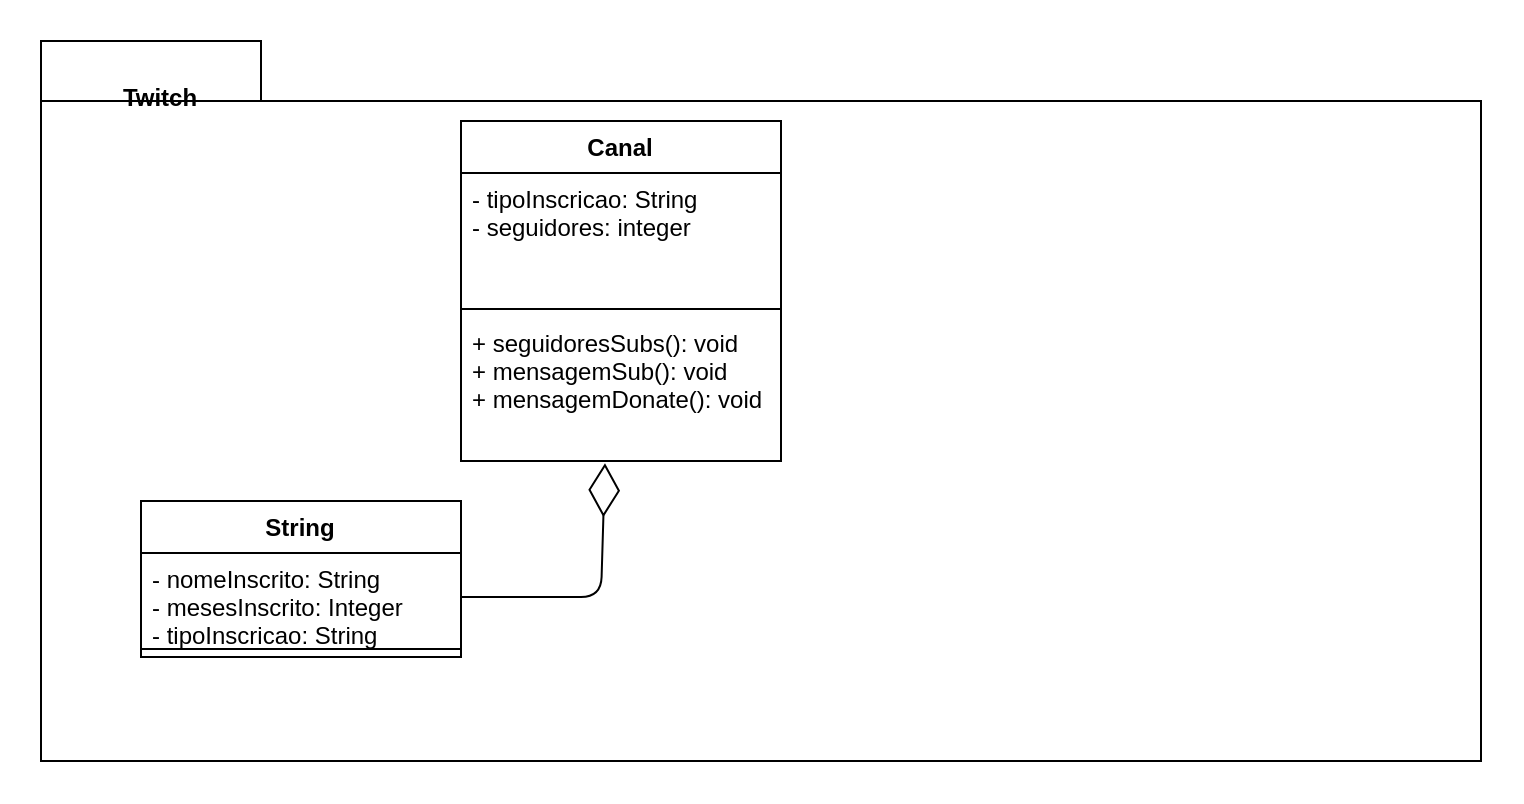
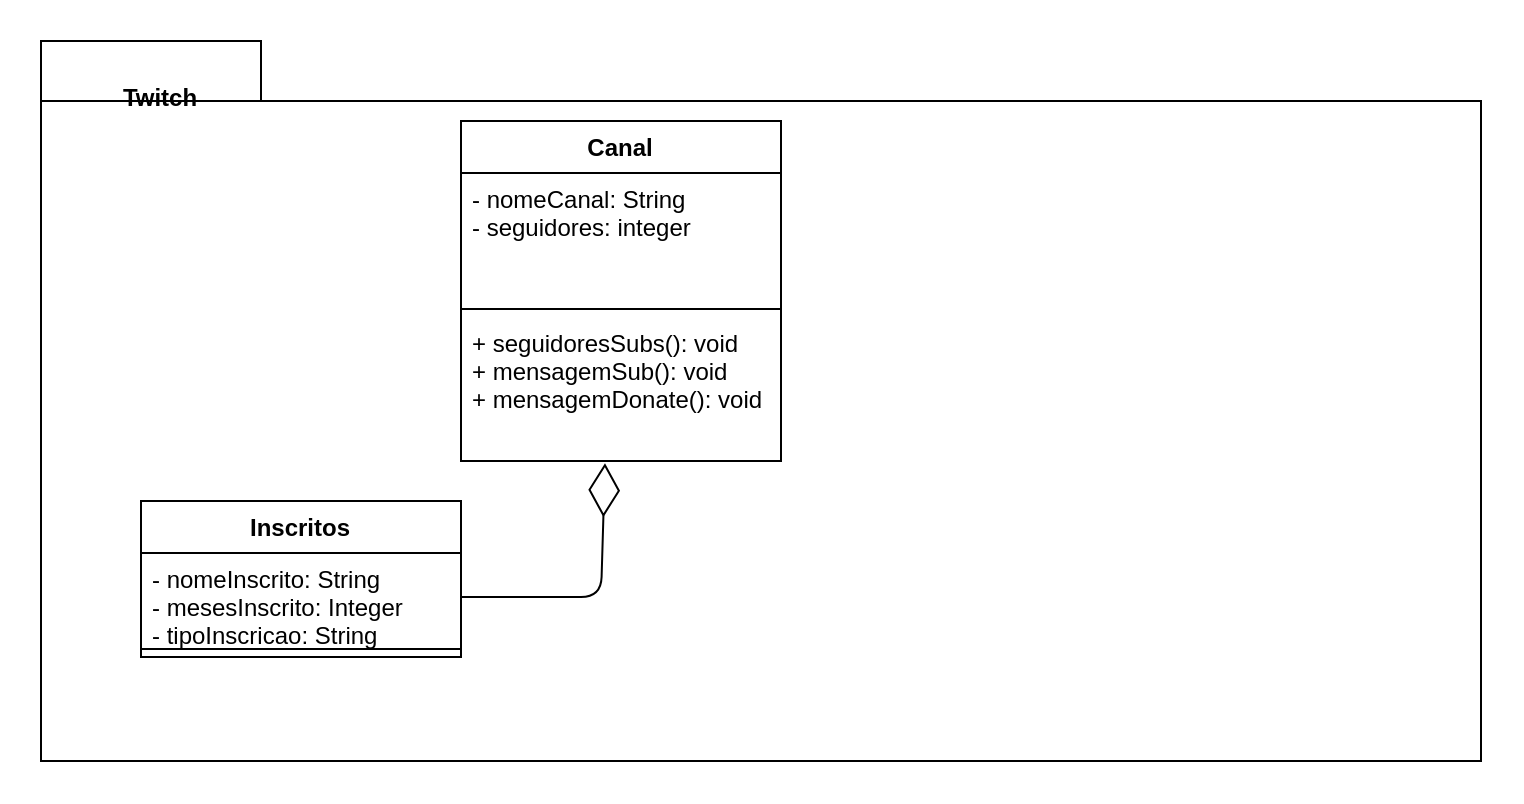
node "- tipoInscricao: String - seguidores: integer": label "- tipoInscricao: String - seguidores: integer" -> "- nomeCanal: String - seguidores: integer"
node "String": label "String" -> "Inscritos"
